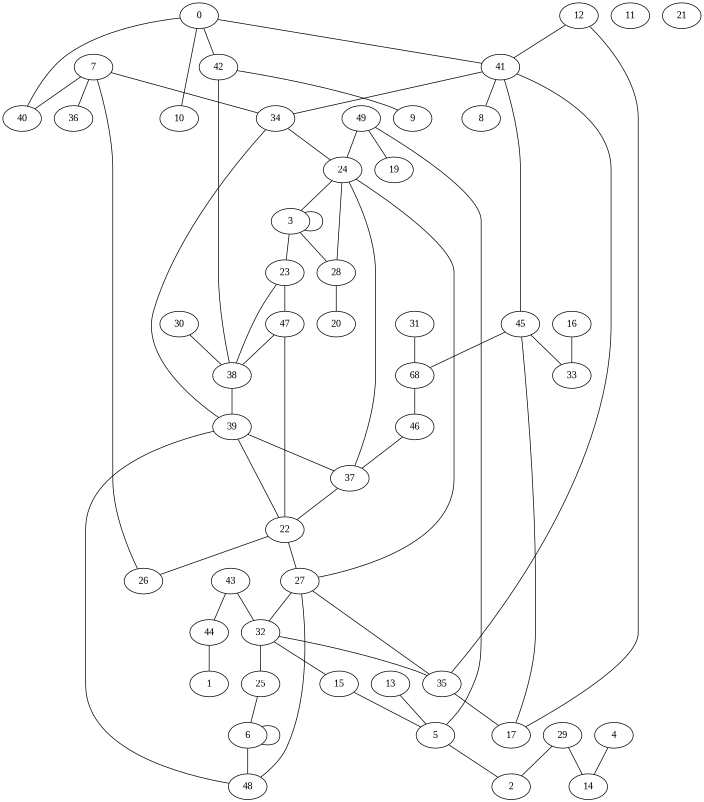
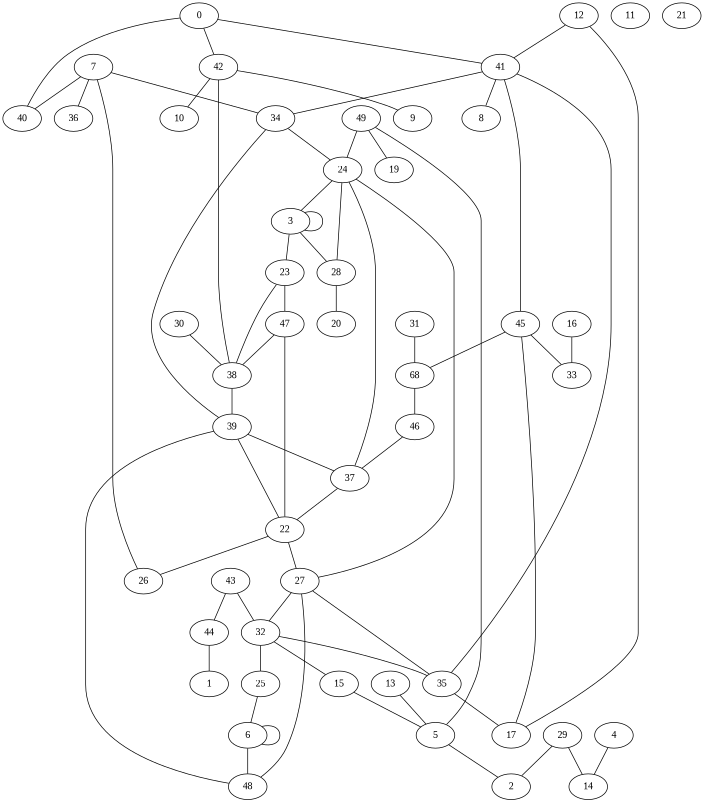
edge "0" -- "10": now "42" -- "10"
